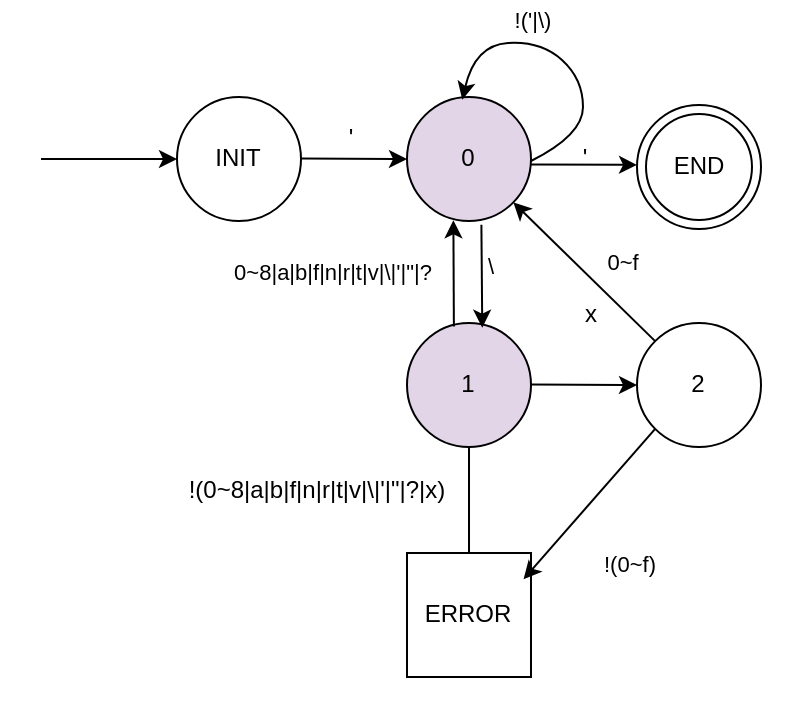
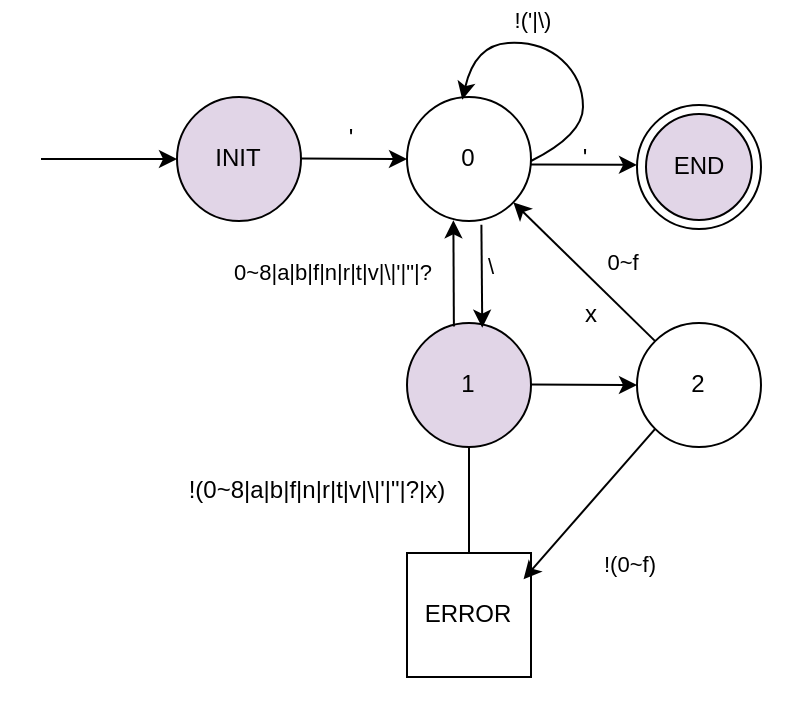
node "INIT": fillcolor #ffffff -> #e1d5e7
node "0": fillcolor #e1d5e7 -> #ffffff
node "END": fillcolor #ffffff -> #e1d5e7
